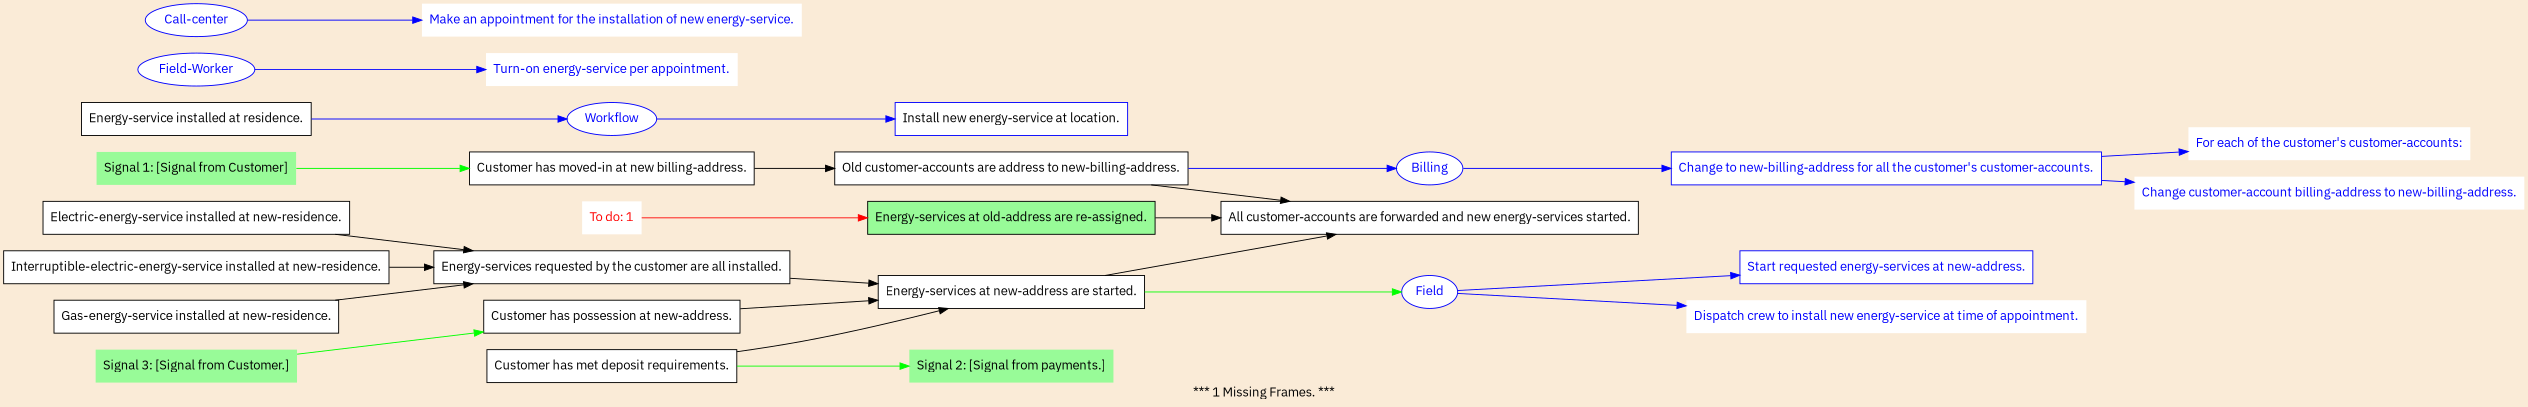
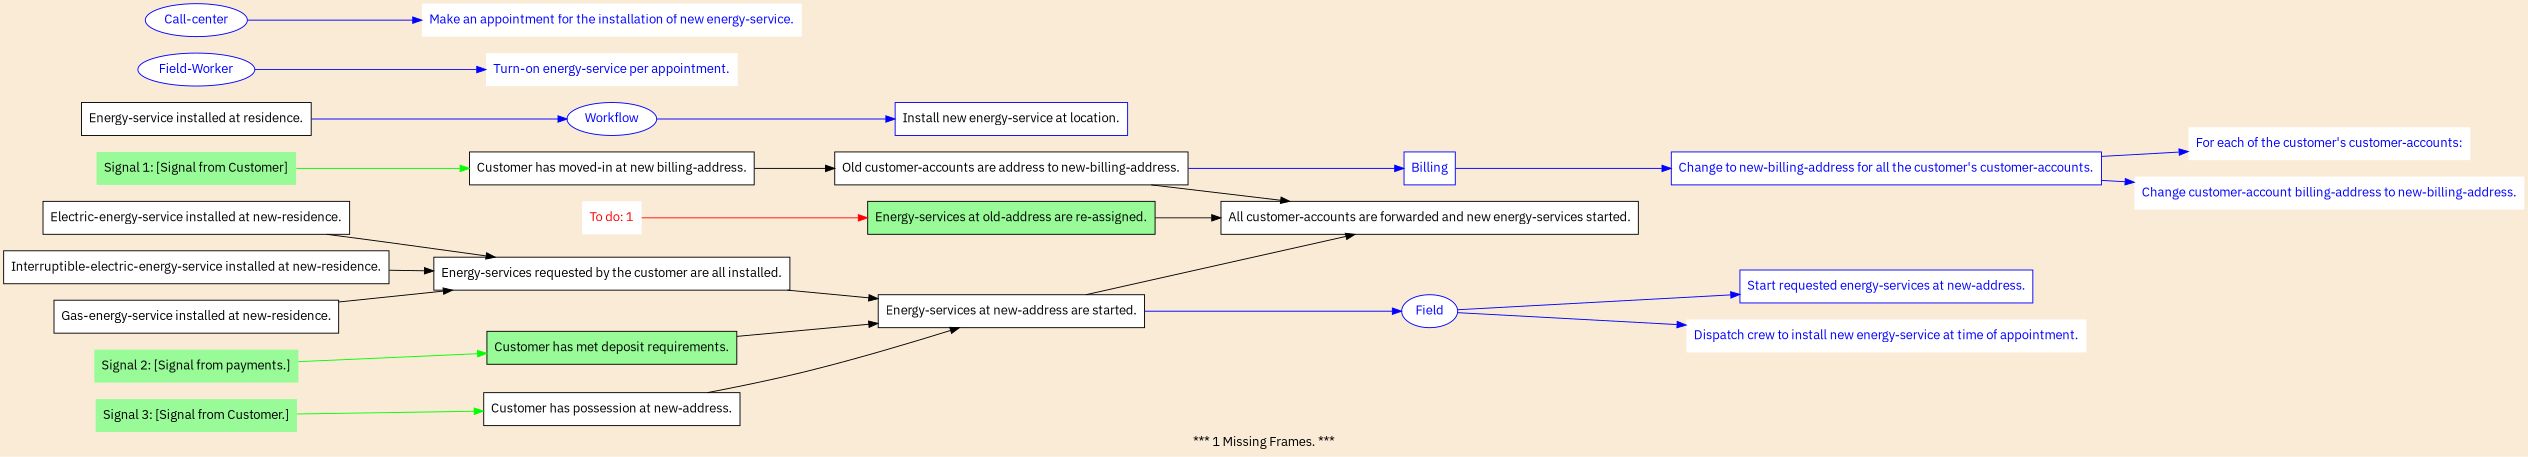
node "Billing": shape ellipse -> box
edge "Energy-services at new-address are started." -> "Field": color GREEN -> blue
node "Customer has met deposit requirements.": fillcolor white -> PALEGREEN
edge "Customer has met deposit requirements." -> "Signal 2: [Signal from payments.]": reversed
